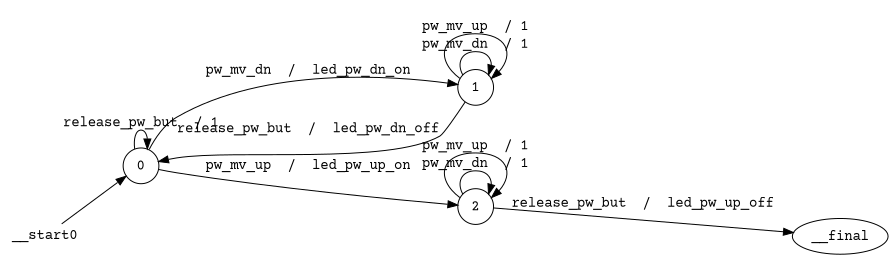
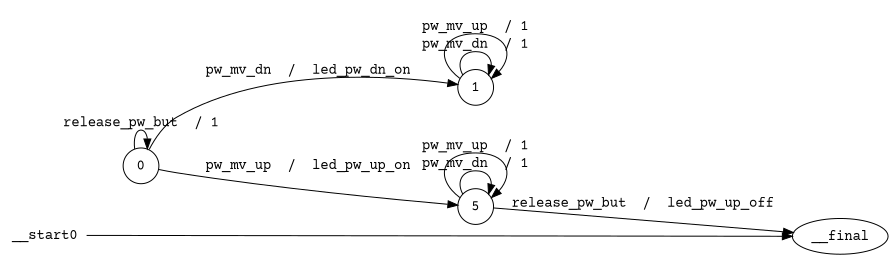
edge "1" -> "0": removed, label "release_pw_but  /  led_pw_dn_off"
edge "__start0" -> "0": now "__start0" -> "__final"
node "2": label "2" -> "5"
